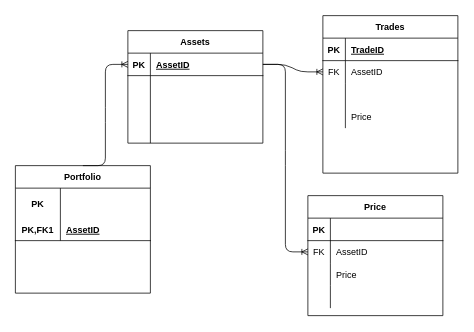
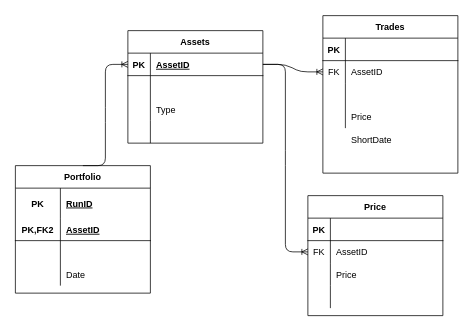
node "TradeID": removed
node "Type": added
node "ShortDate": added
node "RunID": added
node "PK,FK1": label "PK,FK1" -> "PK,FK2"
node "Date": added
